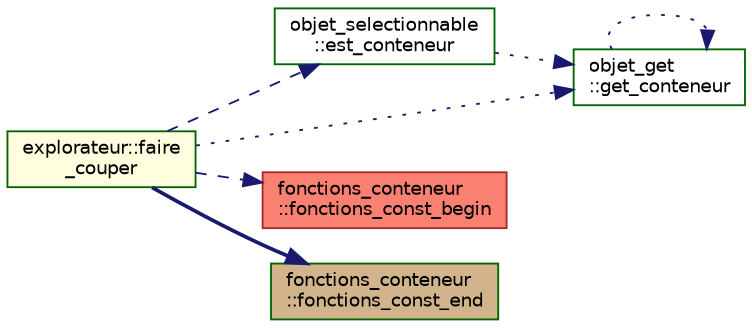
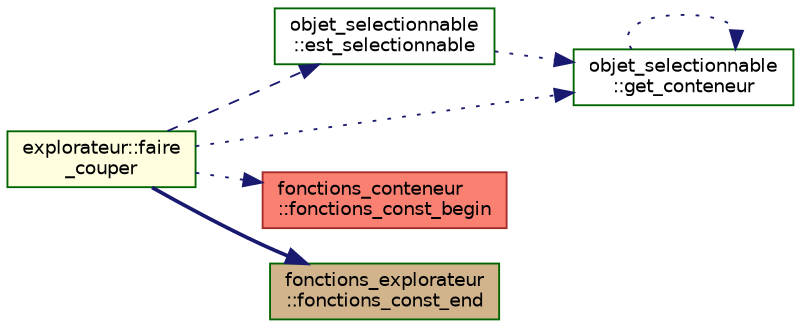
node "objet_selectionnable ::est_conteneur": label "objet_selectionnable ::est_conteneur" -> "objet_selectionnable ::est_selectionnable"
node "objet_get ::get_conteneur": label "objet_get ::get_conteneur" -> "objet_selectionnable ::get_conteneur"
edge "explorateur::faire _couper" -> "fonctions_conteneur ::fonctions_const_begin": style dashed -> dotted
node "fonctions_conteneur ::fonctions_const_end": label "fonctions_conteneur ::fonctions_const_end" -> "fonctions_explorateur ::fonctions_const_end"
